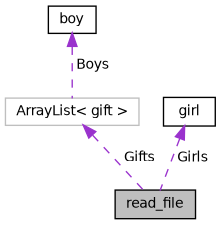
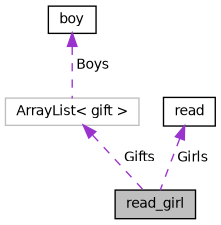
node "girl": label "girl" -> "read"
node "read_file": label "read_file" -> "read_girl"
